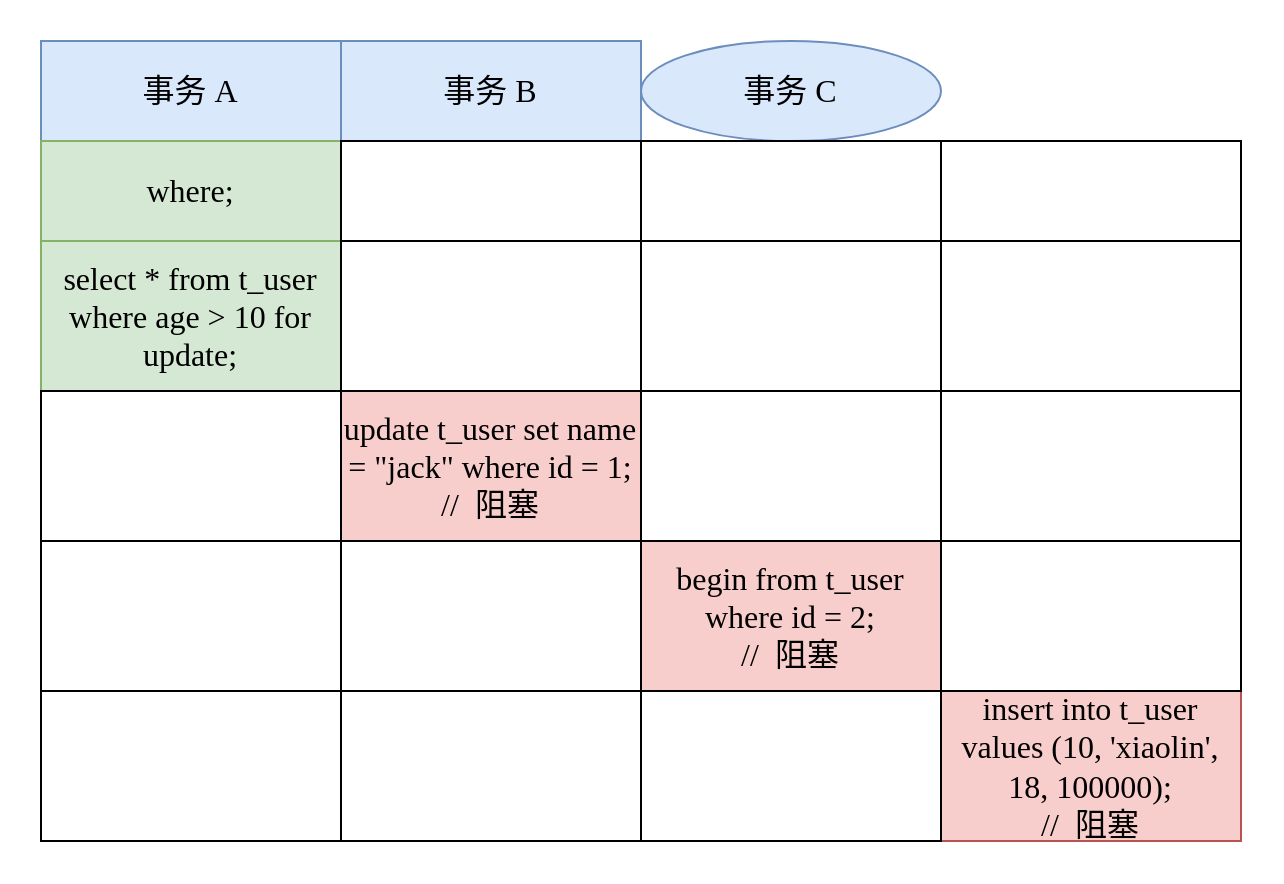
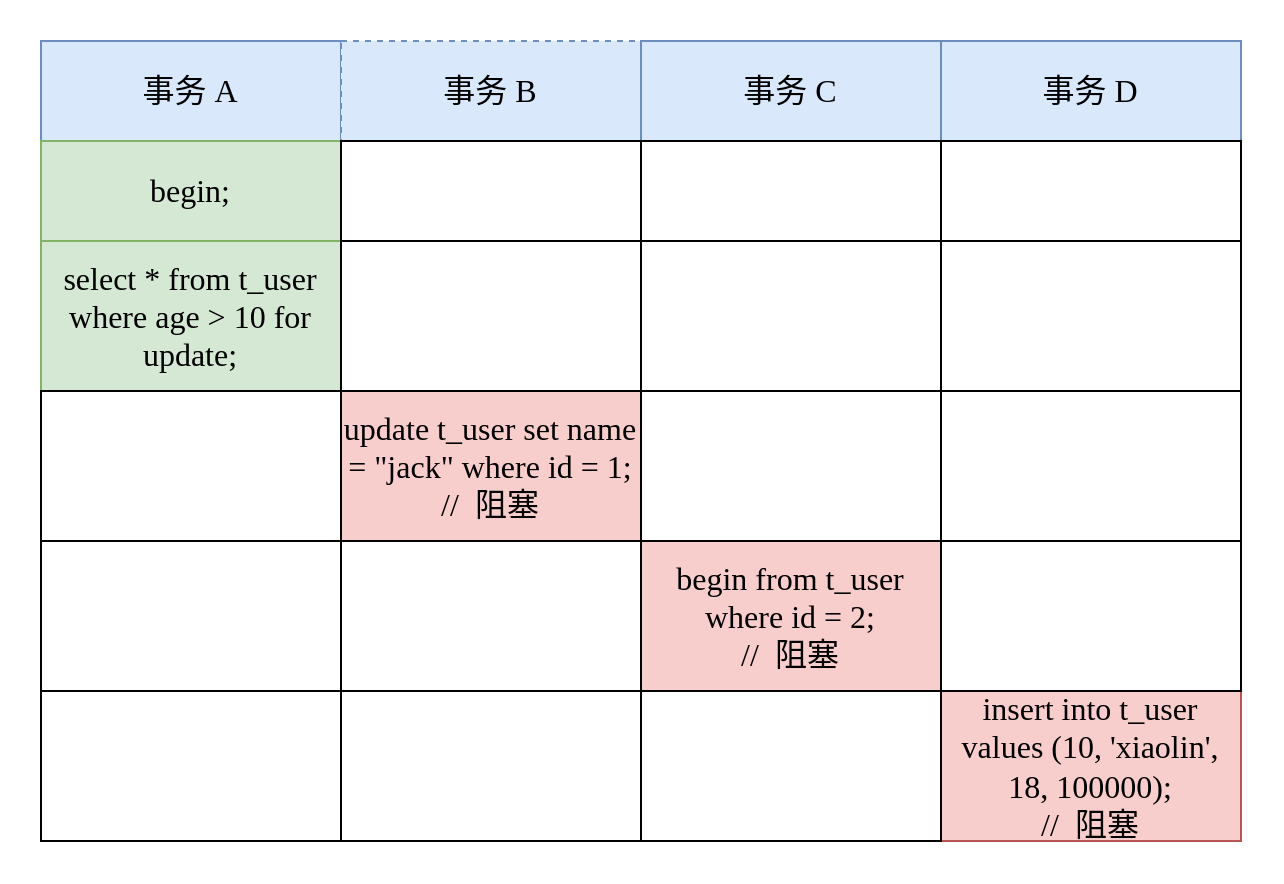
node "事务 B": style solid -> dashed
node "事务 C": shape ellipse -> rectangle
node "事务 D": added
node "where;": label "where;" -> "begin;"
